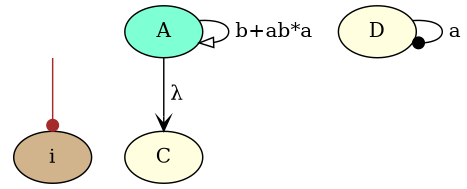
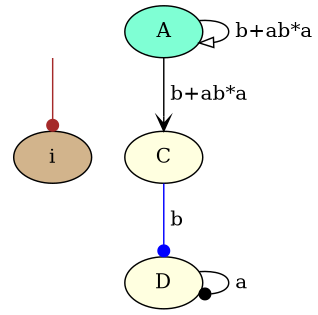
edge "A" -> "C": label " λ" -> " b+ab*a"
edge "C" -> "D": added, label "b"
